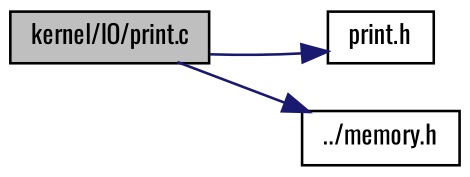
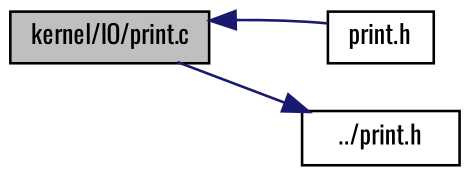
edge "kernel/IO/print.c" -> "print.h": reversed
node "../memory.h": label "../memory.h" -> "../print.h"
